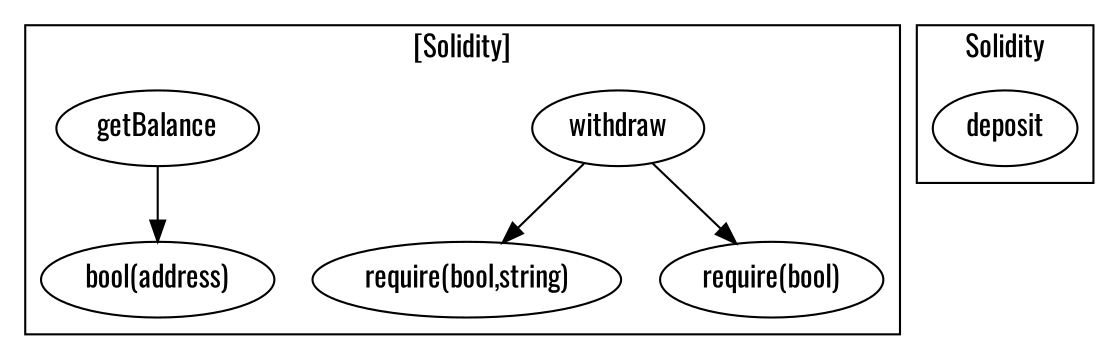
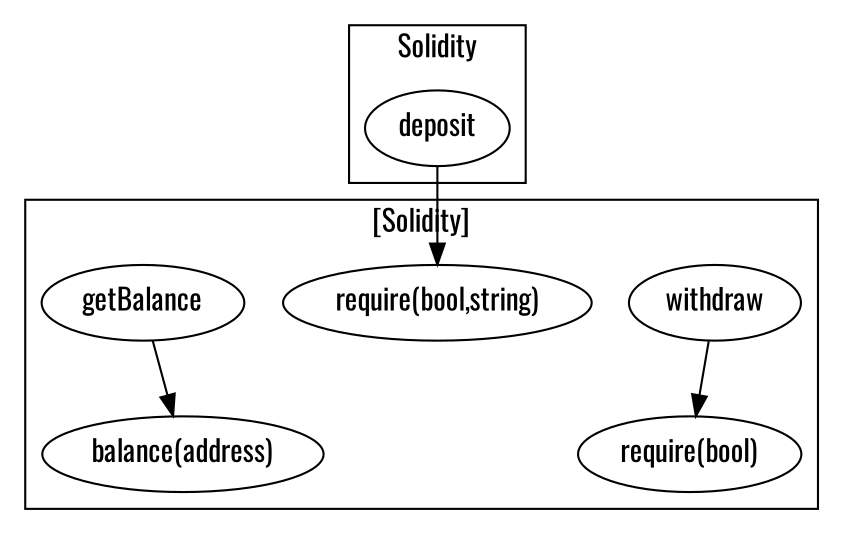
edge "withdraw" -> "require(bool,string)": now "deposit" -> "require(bool,string)"
node "bool(address)": label "bool(address)" -> "balance(address)"
